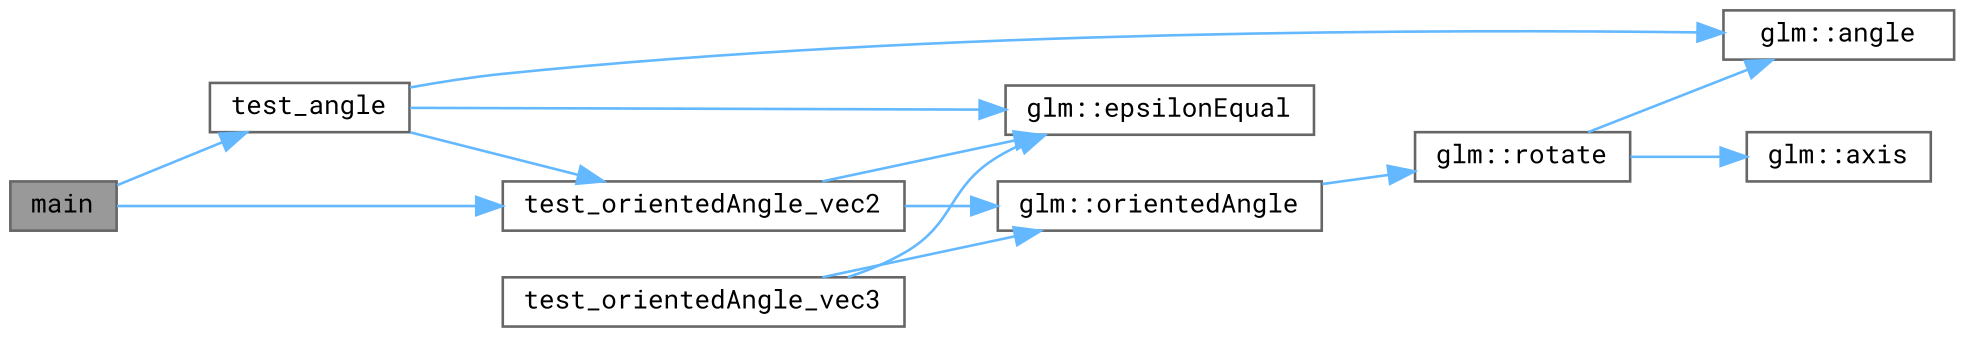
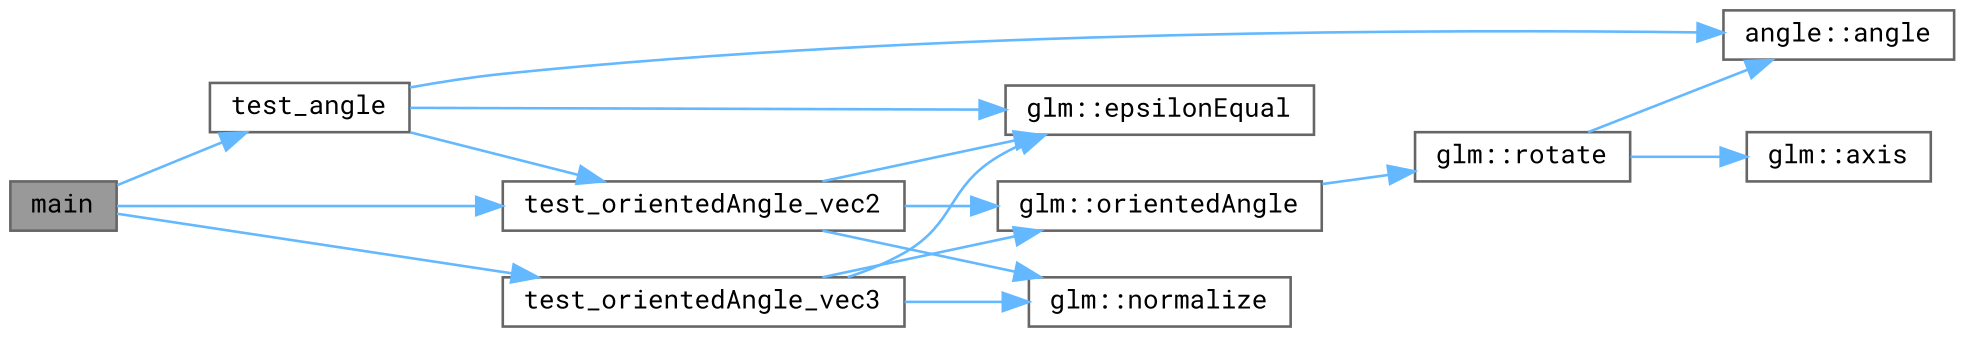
node "glm::angle": label "glm::angle" -> "angle::angle"
edge "main" -> "test_orientedAngle_vec3": added
node "glm::normalize": added
